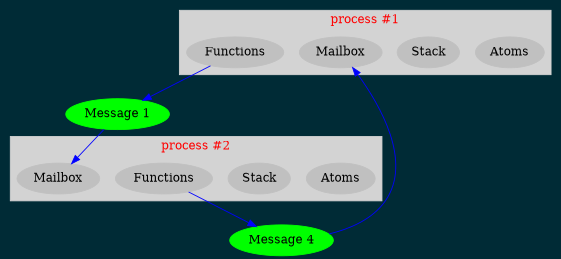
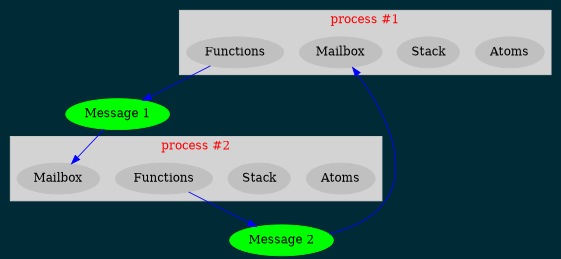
node "Message 4": label "Message 4" -> "Message 2"
